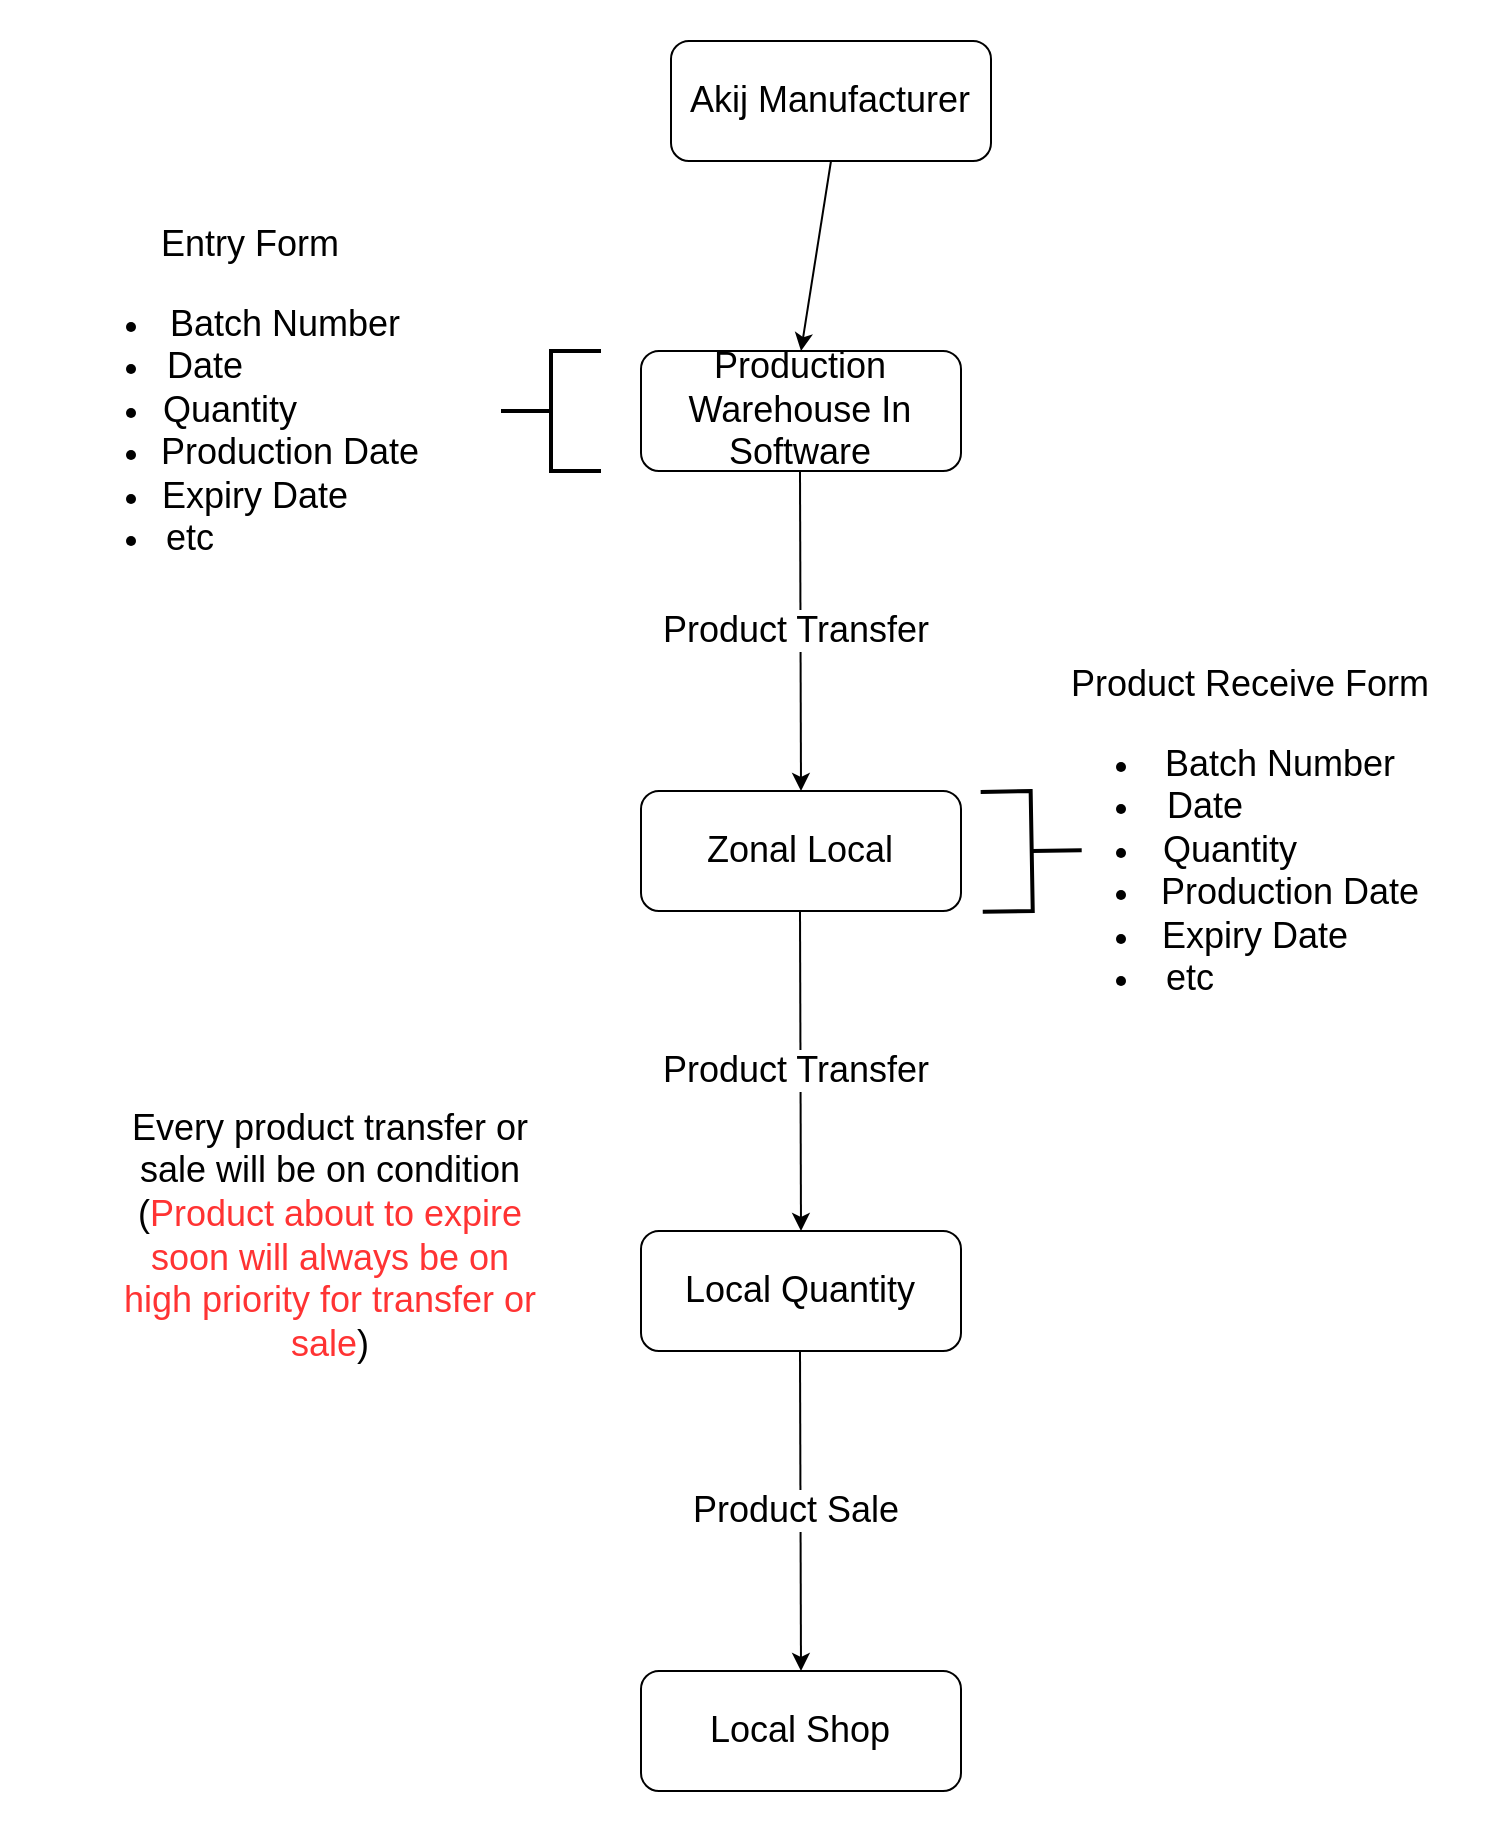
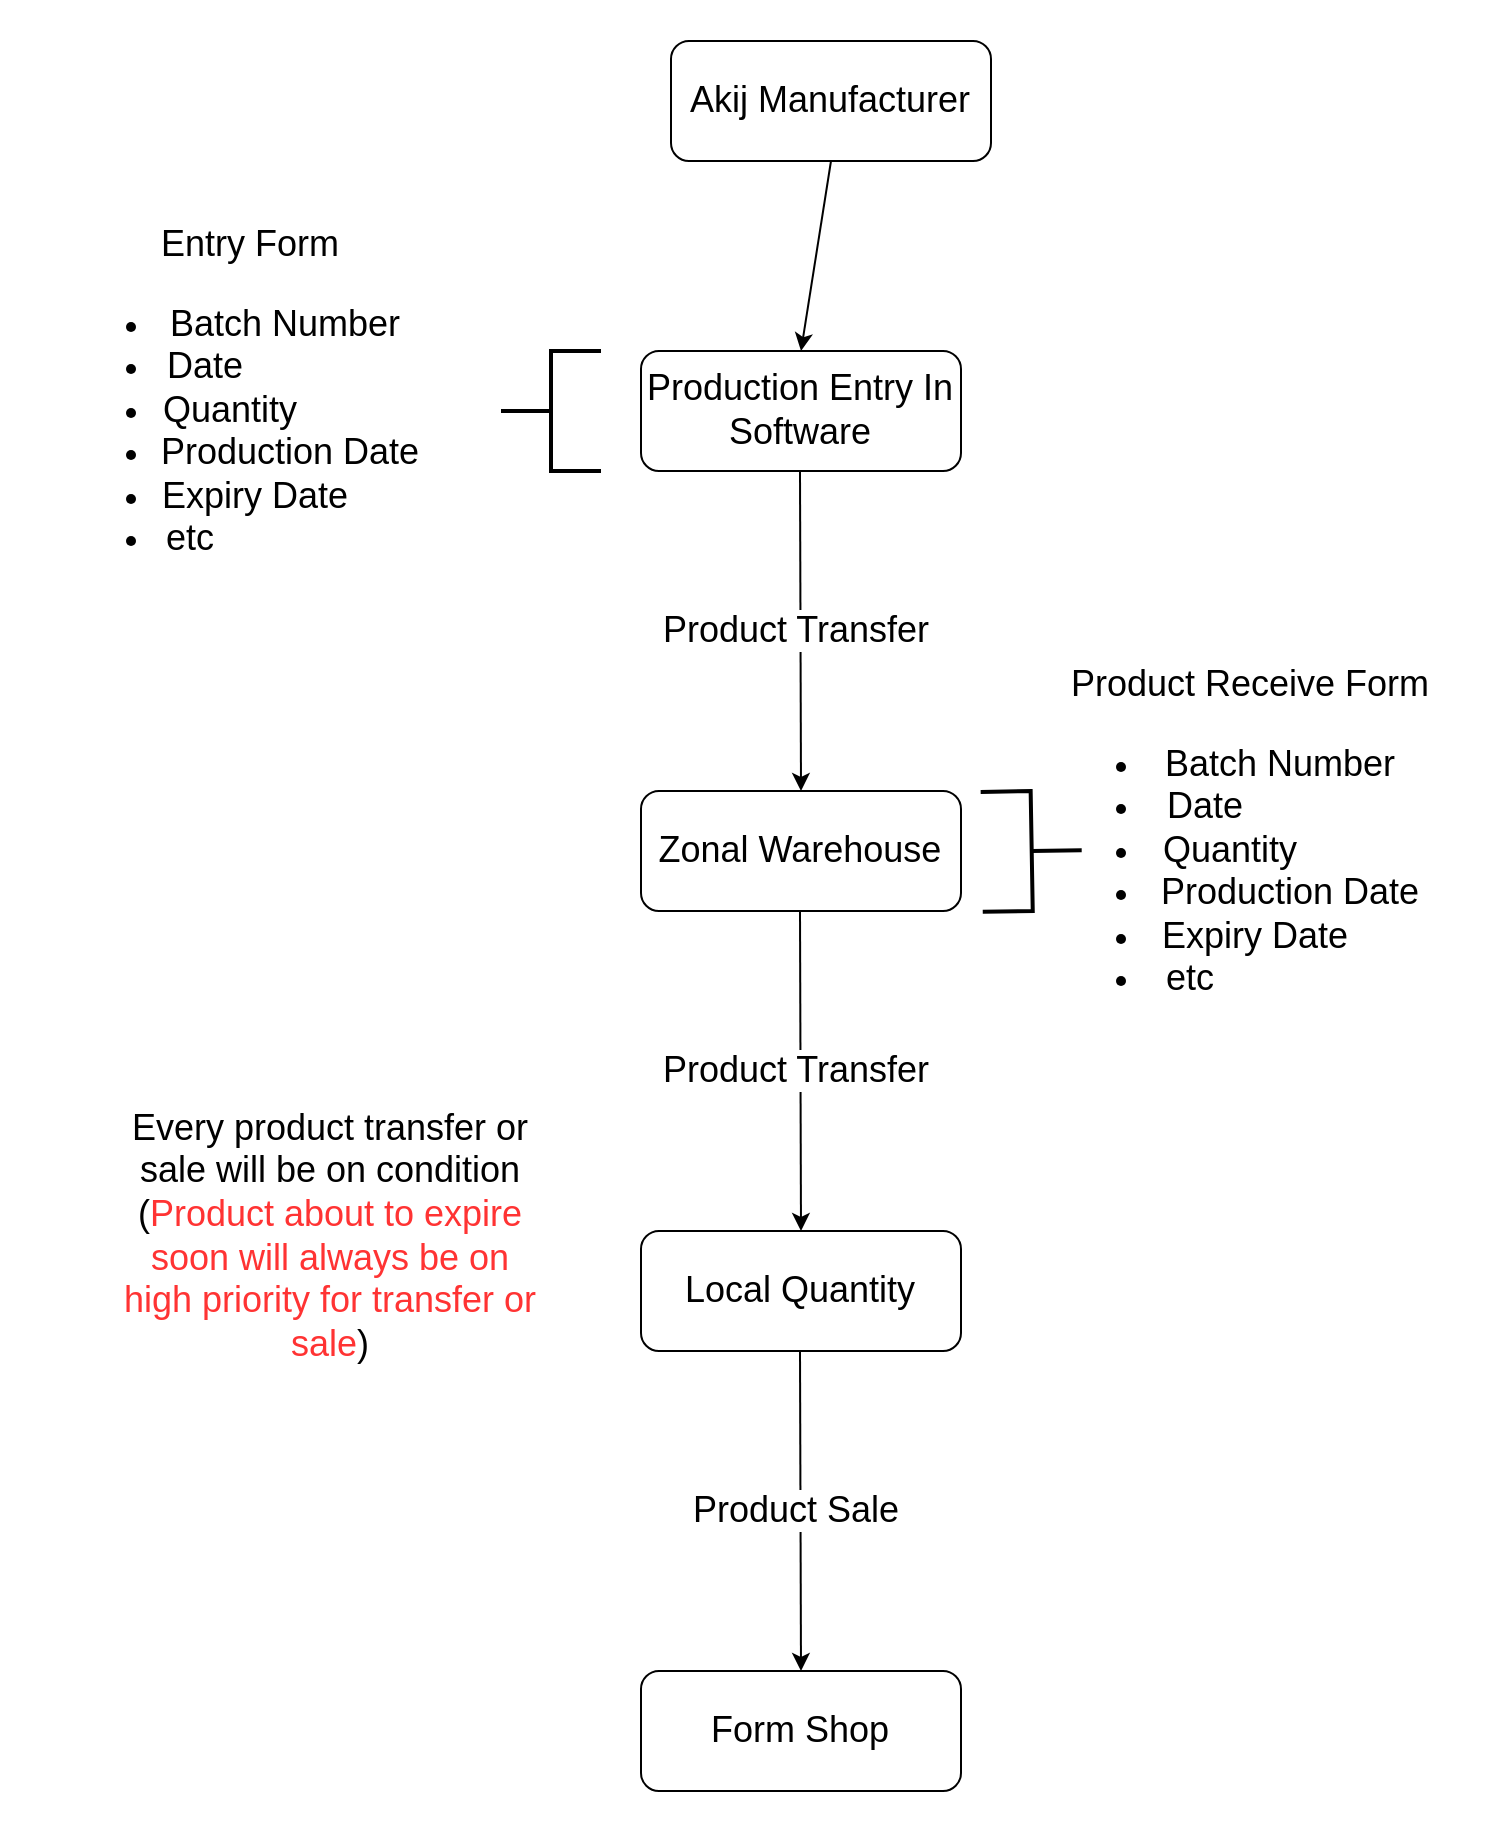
node "Production Warehouse In Software": label "Production Warehouse In Software" -> "Production Entry In Software"
node "Zonal Local": label "Zonal Local" -> "Zonal Warehouse"
node "Local Shop": label "Local Shop" -> "Form Shop"
